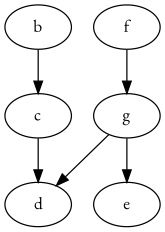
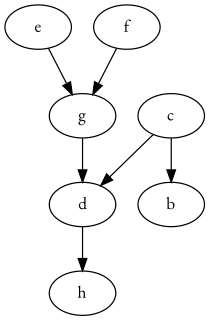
edge "b" -> "c": reversed
edge "g" -> "e": reversed
node "h": added
